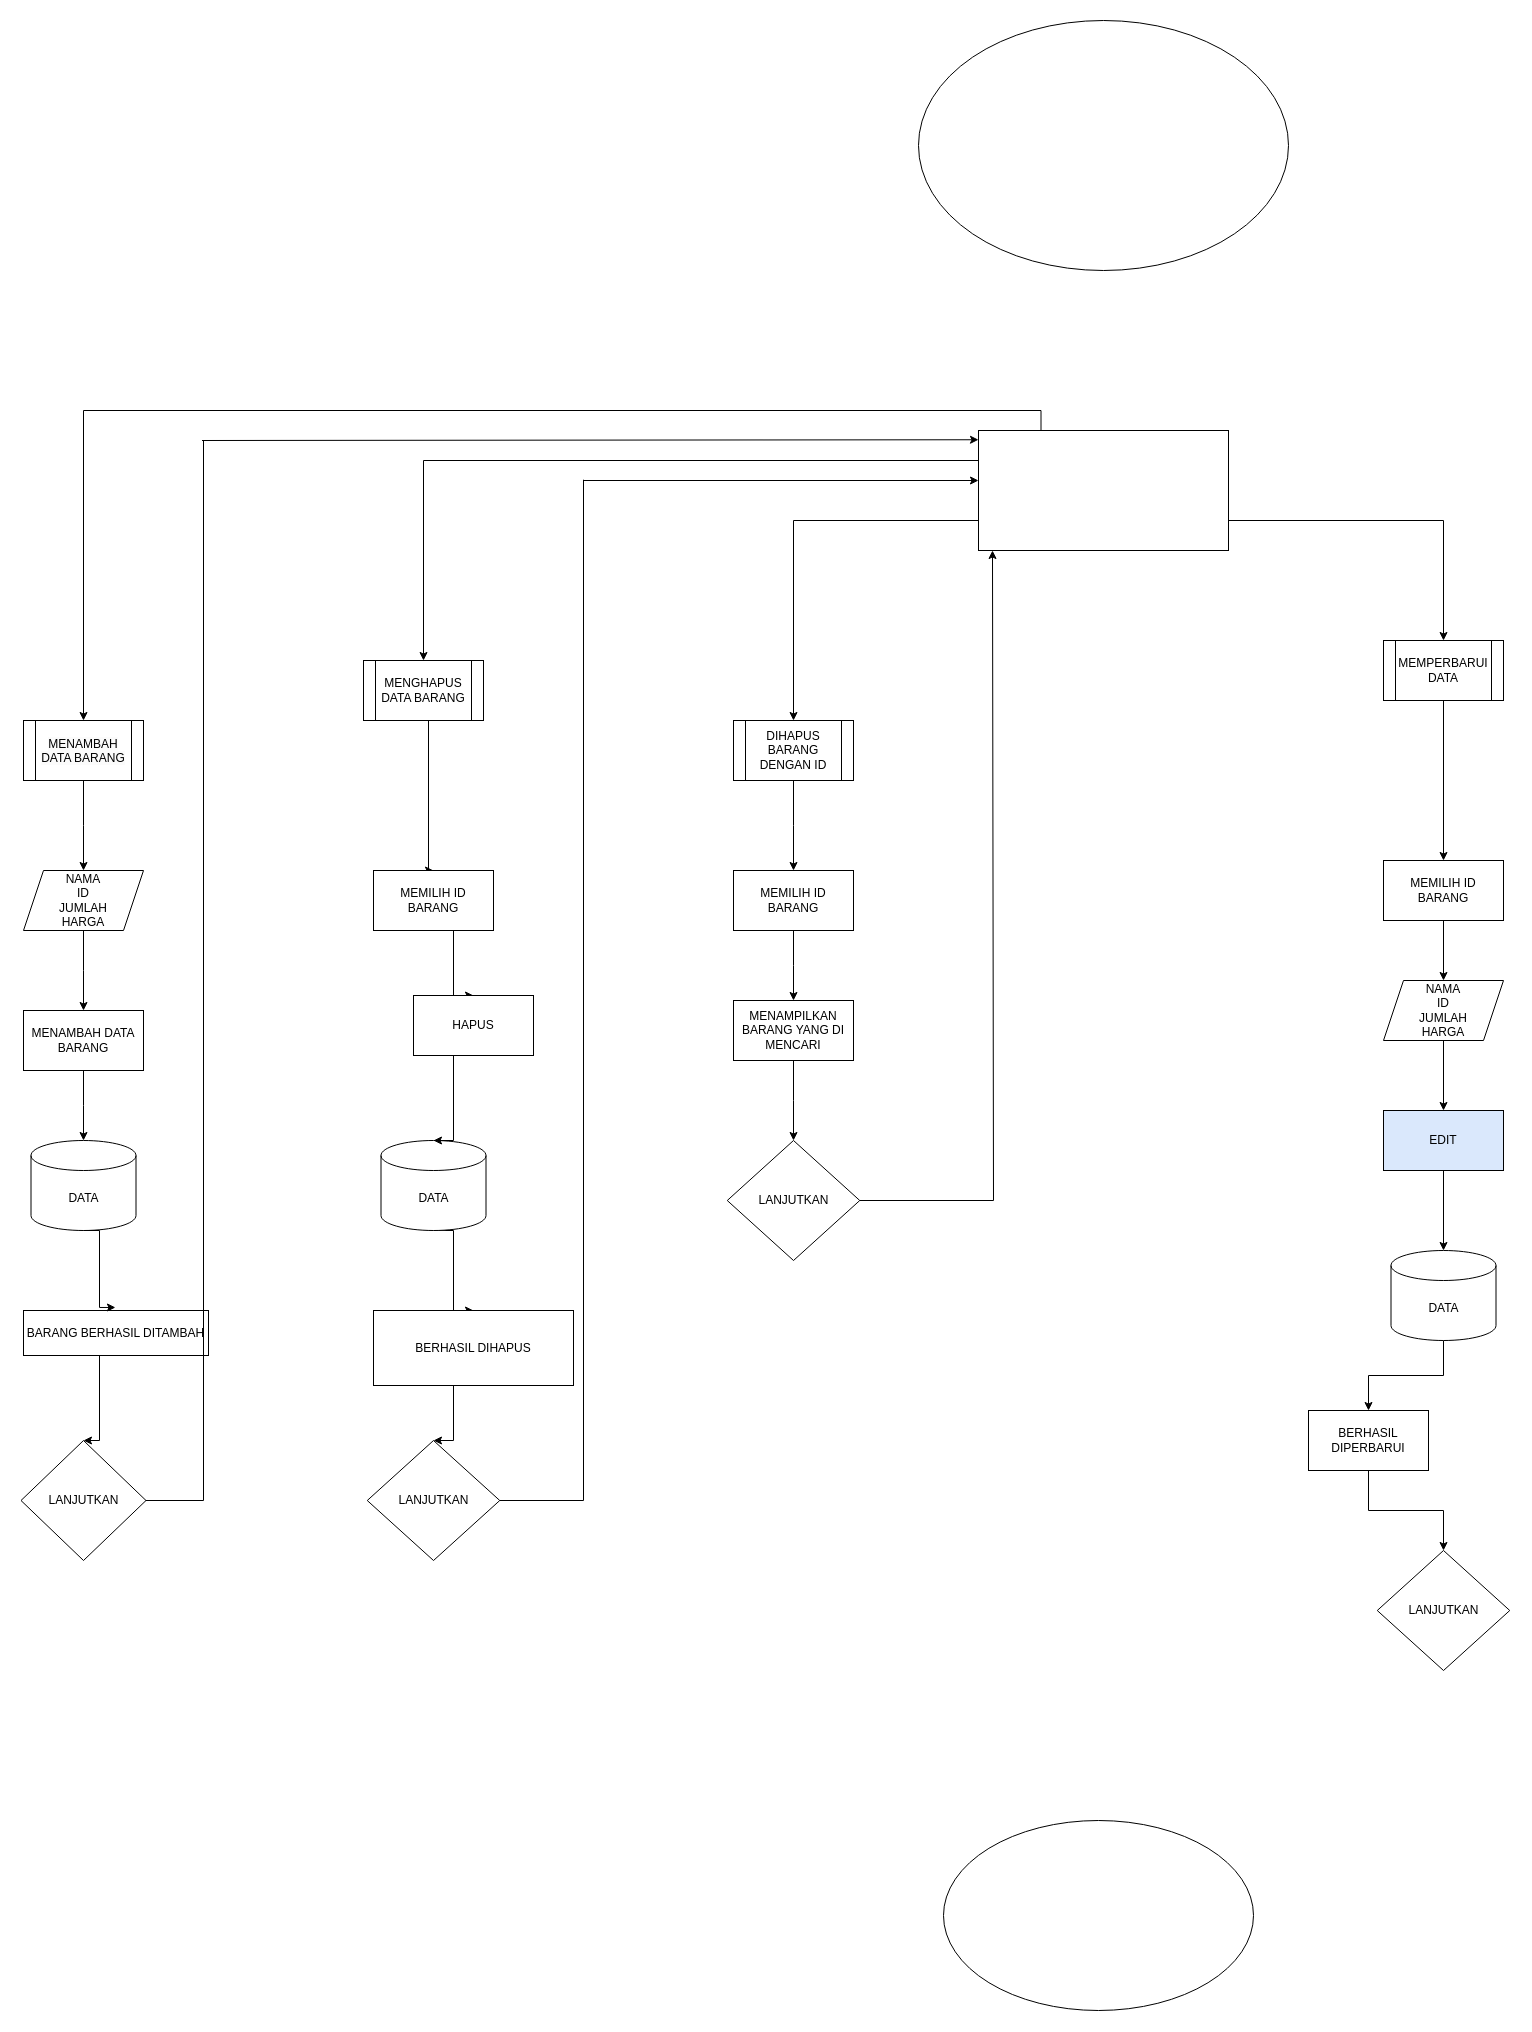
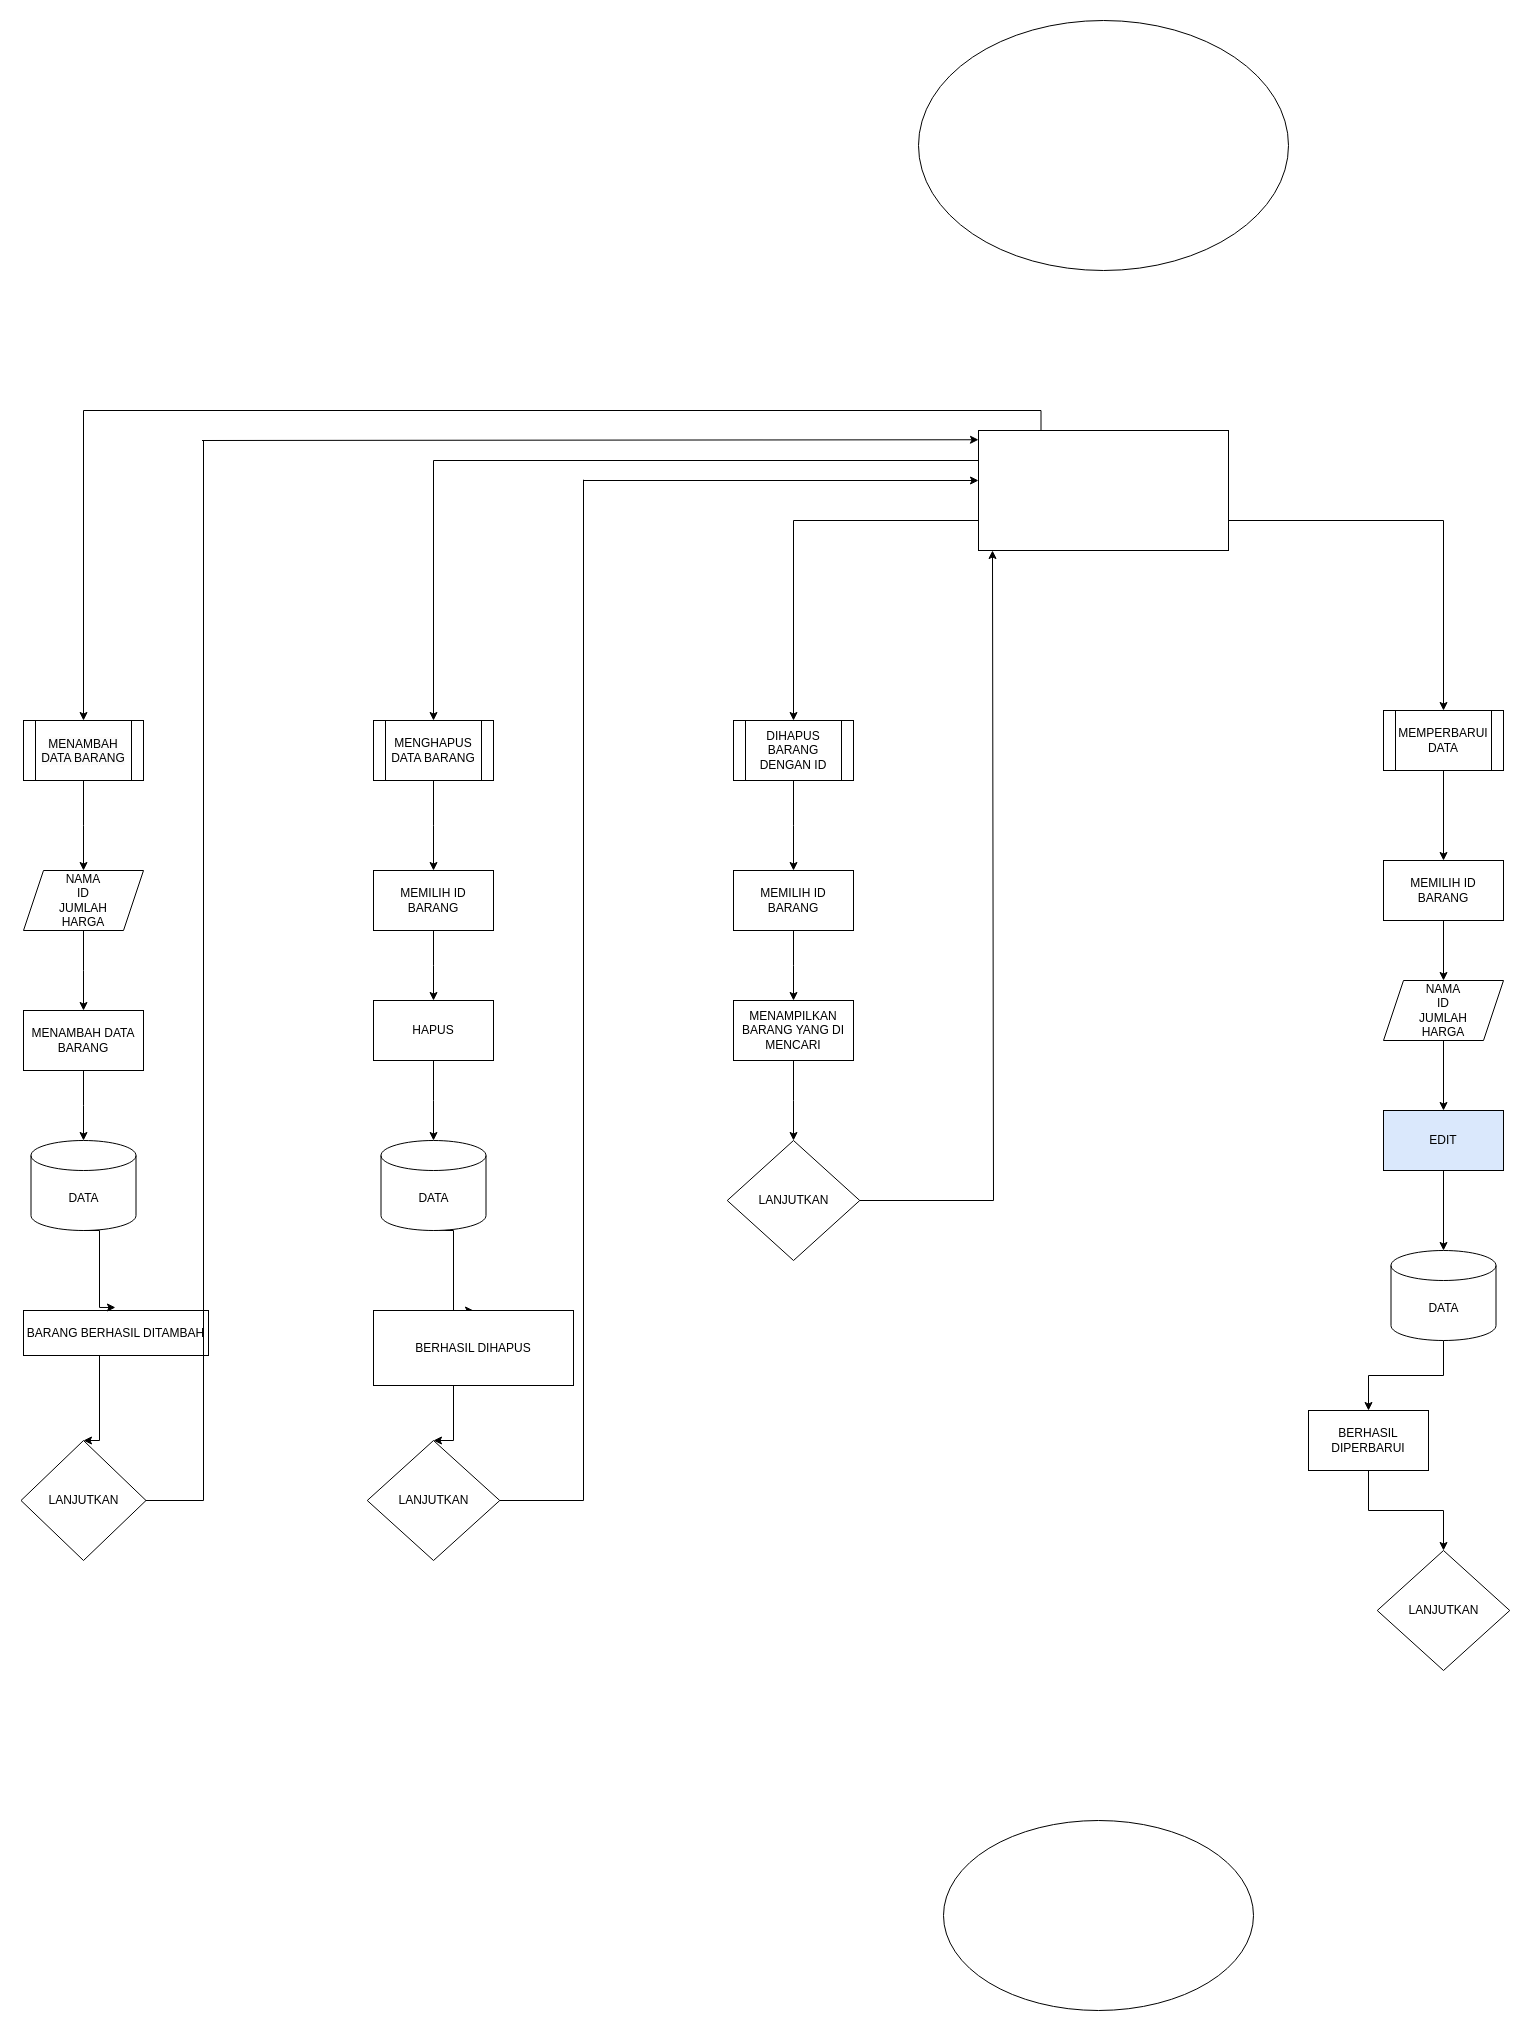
node "MEMPERBARUI DATA": moved (1444, 671) -> (1444, 741)
node "MENGHAPUS DATA BARANG": moved (424, 691) -> (434, 751)
node "HAPUS": moved (474, 1026) -> (434, 1031)
